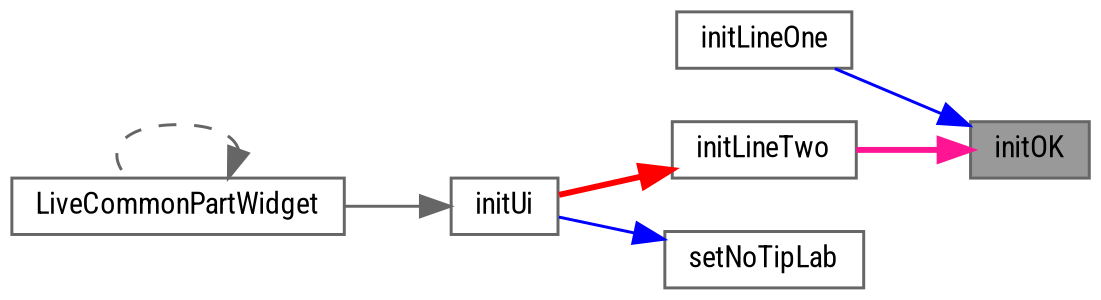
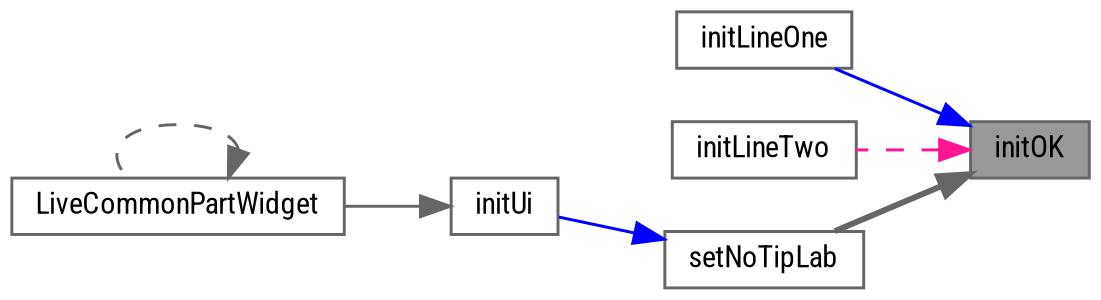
edge "initLineTwo" -> "initOK": style bold -> dashed
edge "initUi" -> "initLineTwo": removed
edge "setNoTipLab" -> "initOK": added
